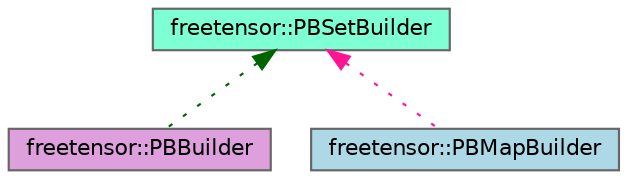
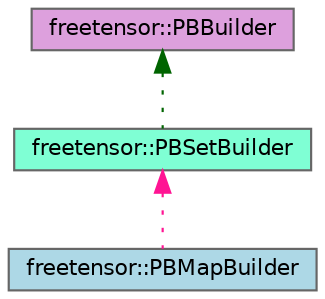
edge "freetensor::PBBuilder" -> "freetensor::PBSetBuilder": reversed
